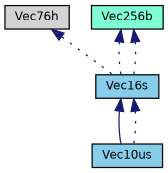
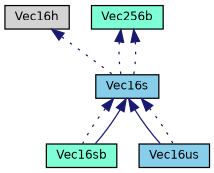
node "Vec76h": label "Vec76h" -> "Vec16h"
node "Vec16sb": added
node "Vec10us": label "Vec10us" -> "Vec16us"
